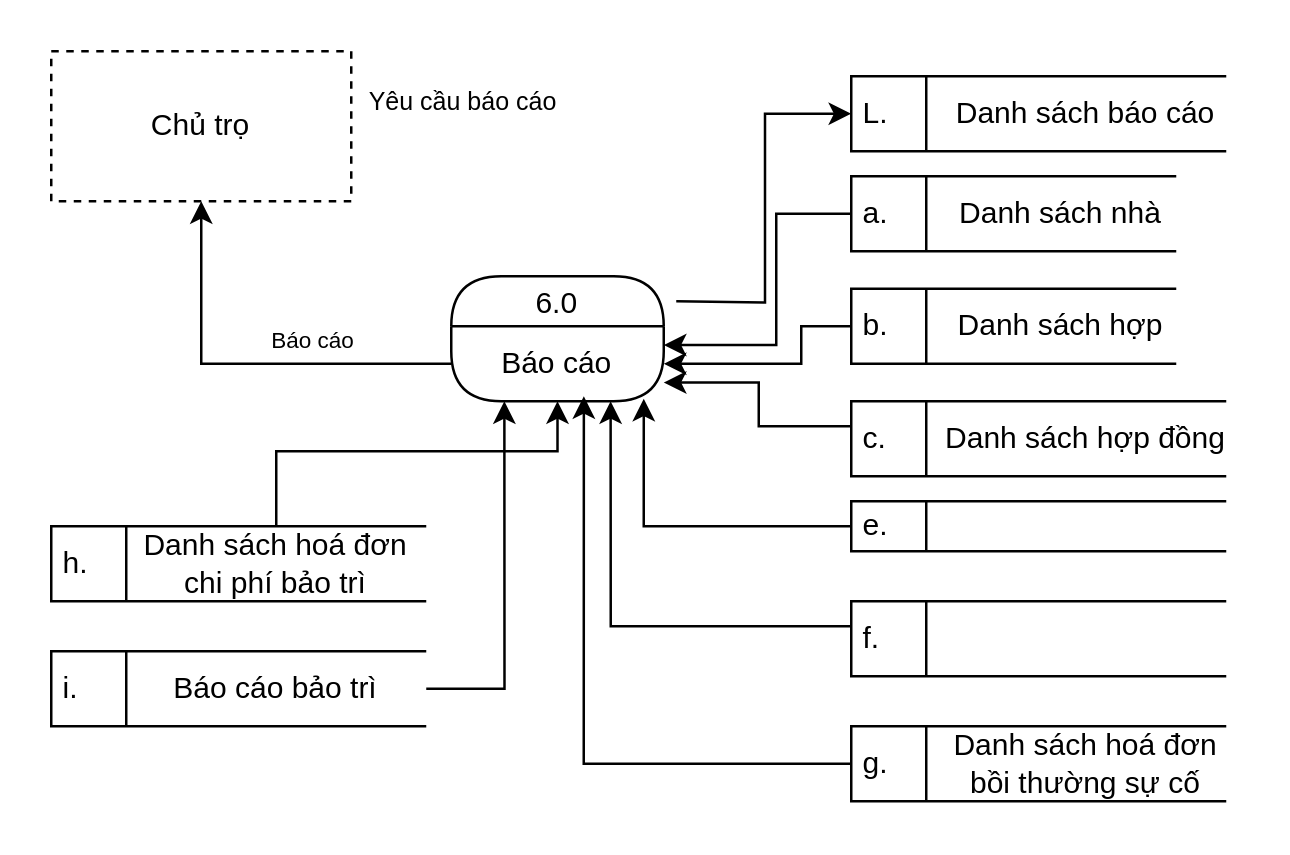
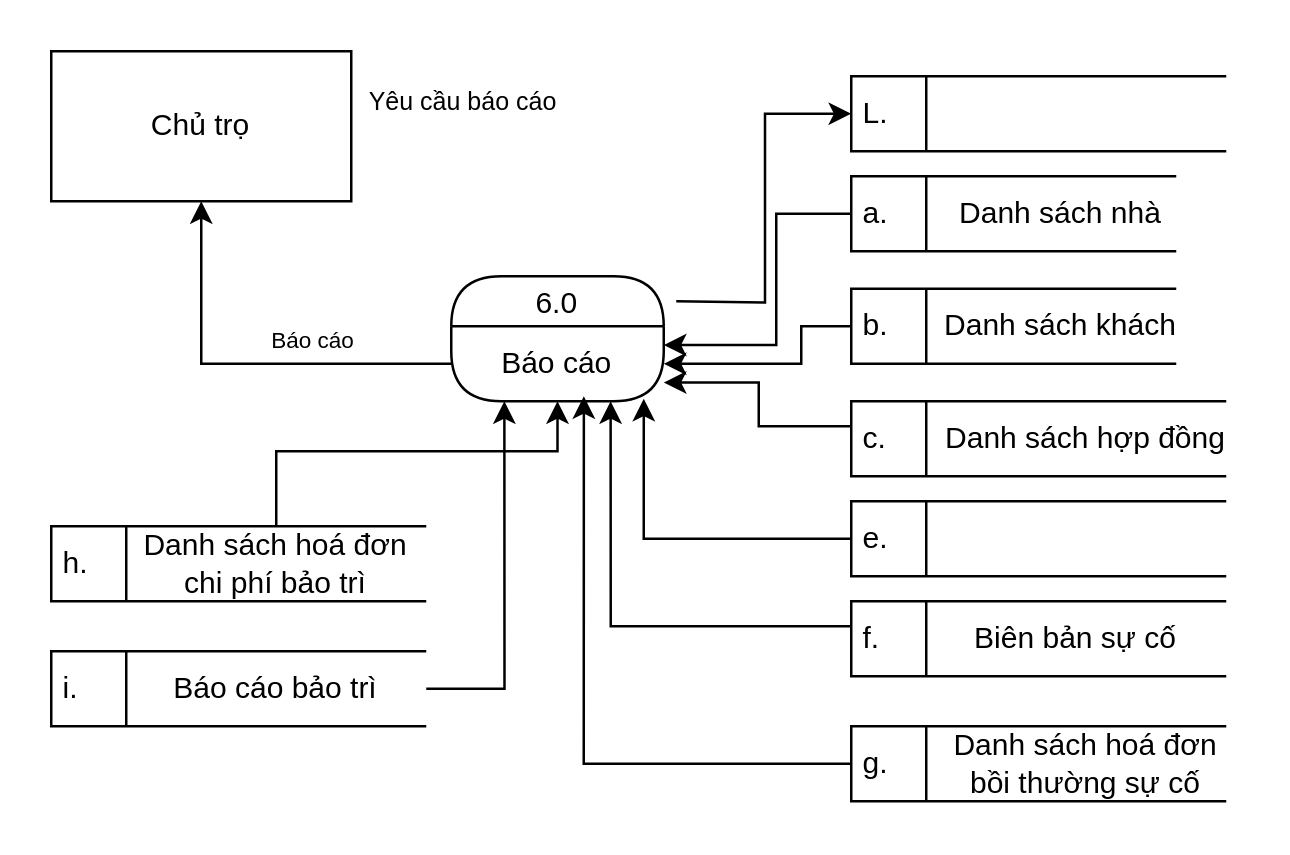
node "Danh sách báo cáo": removed
node "Chủ trọ": style dashed -> solid
node "Danh sách hợp": label "Danh sách hợp" -> "Danh sách khách"
node "e.": size 375x50 -> 375x75
node "Biên bản sự cố": added
